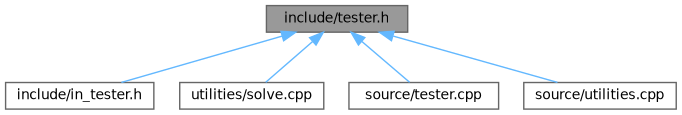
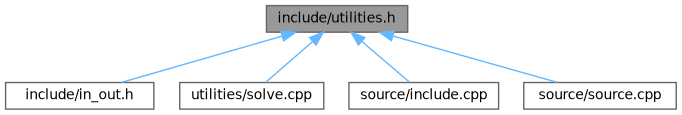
node "include/tester.h": label "include/tester.h" -> "include/utilities.h"
node "include/in_tester.h": label "include/in_tester.h" -> "include/in_out.h"
node "source/tester.cpp": label "source/tester.cpp" -> "source/include.cpp"
node "source/utilities.cpp": label "source/utilities.cpp" -> "source/source.cpp"
